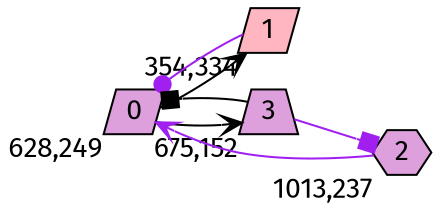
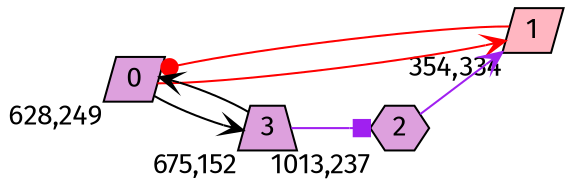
edge "1 354,334" -> "0 628,249": color purple -> red
edge "0 628,249" -> "1 354,334": color black -> red
edge "3 675,152" -> "0 628,249": arrowhead box -> vee
edge "2 1013,237" -> "0 628,249": now "2 1013,237" -> "1 354,334"
